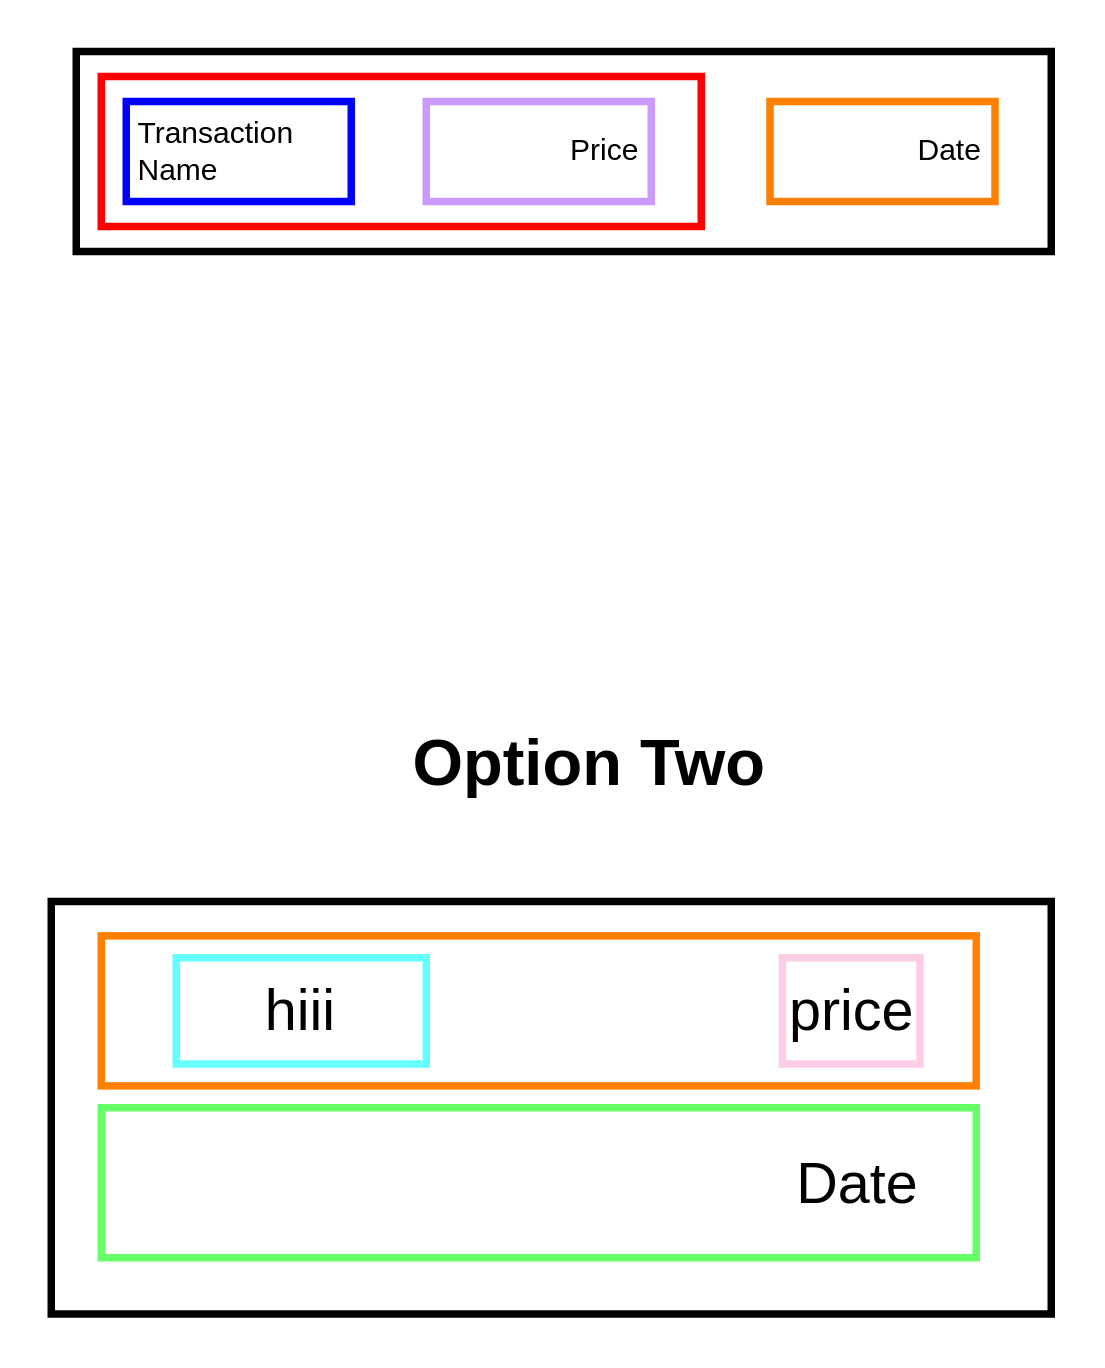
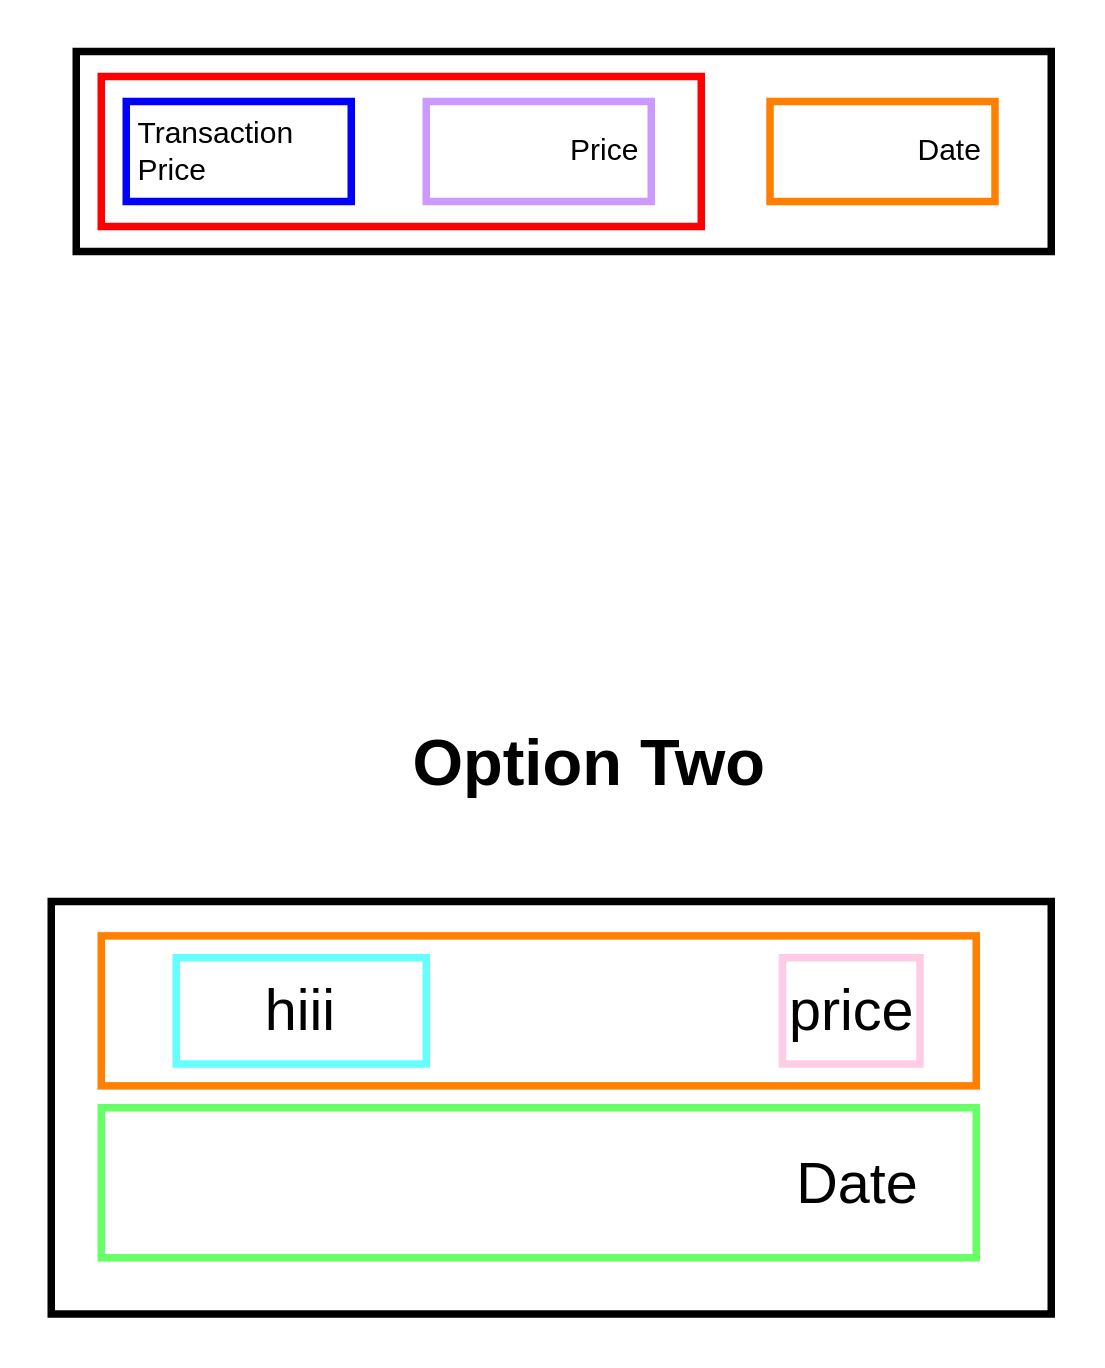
node "Transaction Name": label "Transaction Name" -> "Transaction Price"
